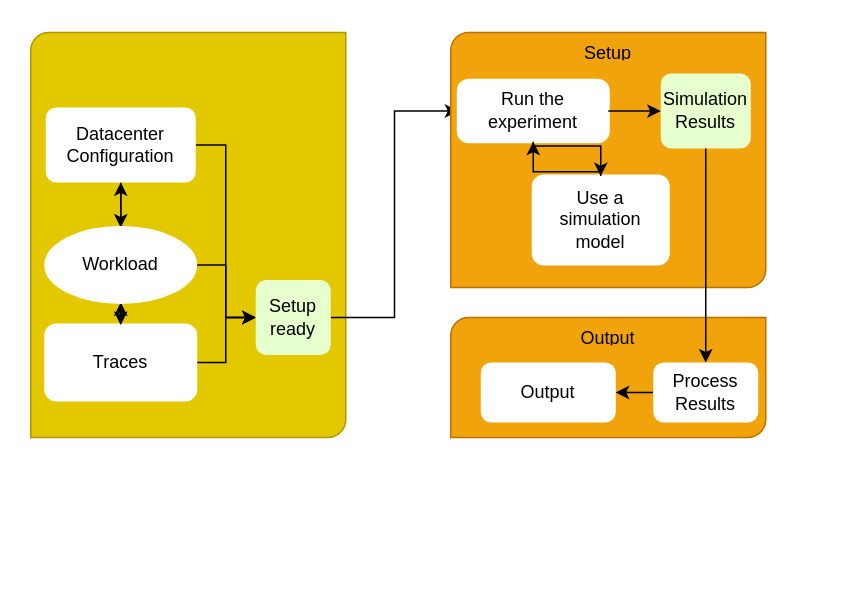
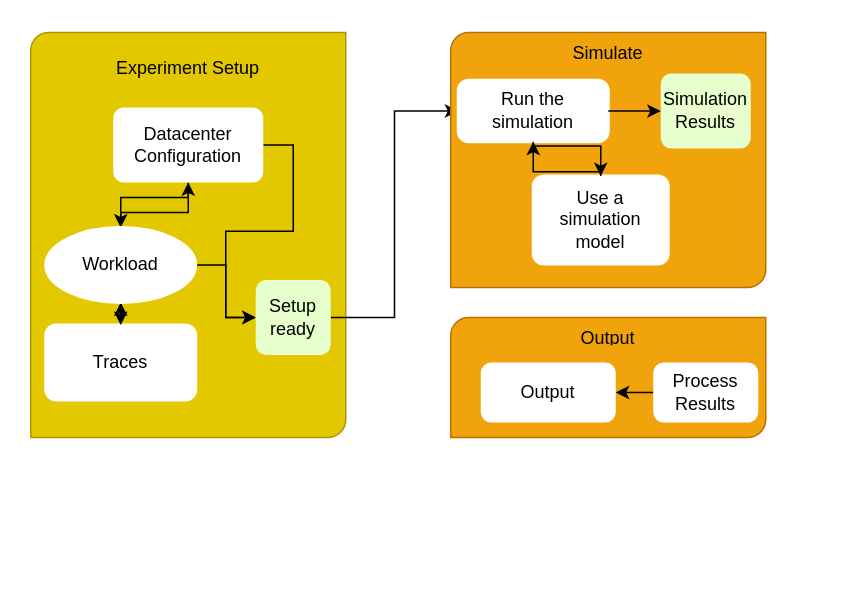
node "Setup": label "Setup" -> "Simulate"
node "Experiment Setup": added
node "Run the experiment": label "Run the experiment" -> "Run the simulation"
node "Datacenter Configuration": moved (121, 145) -> (188, 145)
edge "Simulation Results" -> "Process Results": removed
edge "Traces" -> "Setup ready": removed
